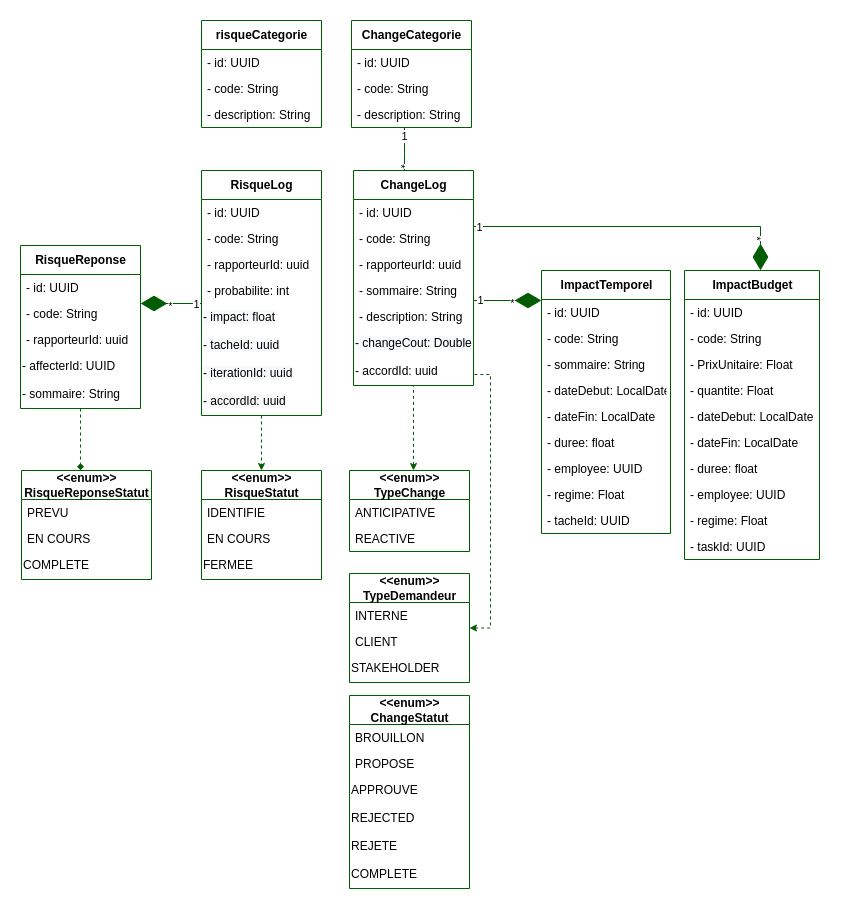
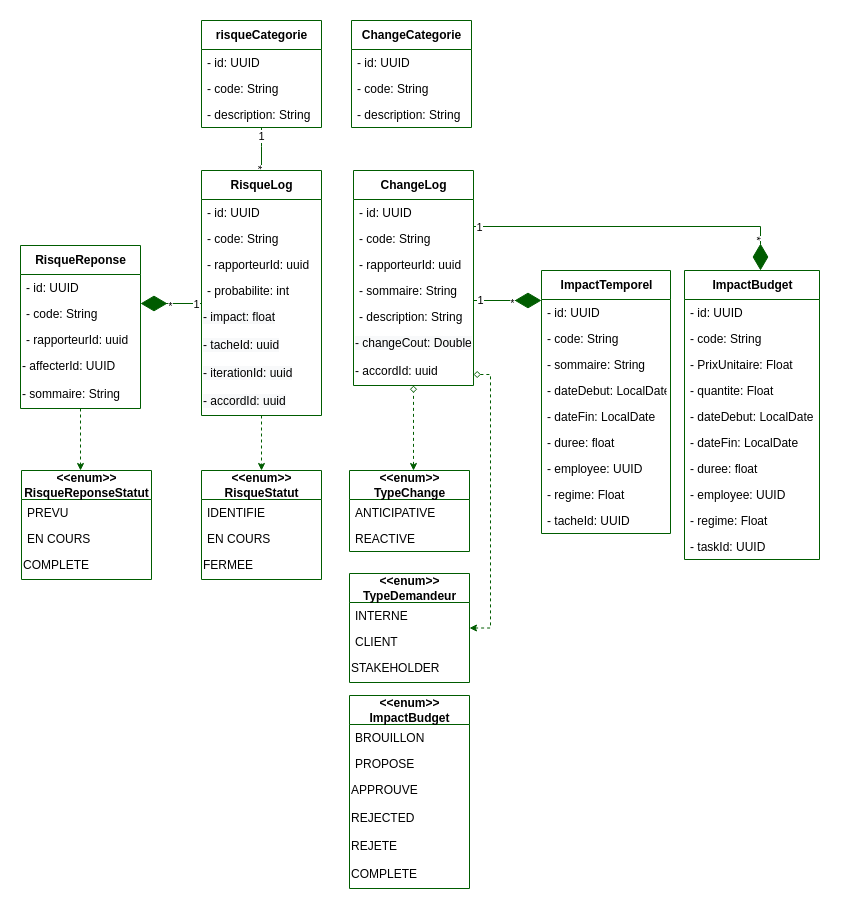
edge "risqueCategorie" -- "RisqueLog": added, labels "1", "*"
edge "ChangeCategorie" -- "ChangeLog": removed, labels "1", "*"
edge "ChangeLog" -> "<<enum>> TypeDemandeur": arrowhead none -> diamond
edge "ChangeLog" -> "<<enum>> TypeChange": arrowhead none -> diamond
edge "RisqueReponse" -> "<<enum>> RisqueReponseStatut": arrowhead diamond -> classic
node "<<enum>> ChangeStatut": label "<<enum>> ChangeStatut" -> "<<enum>> ImpactBudget"
